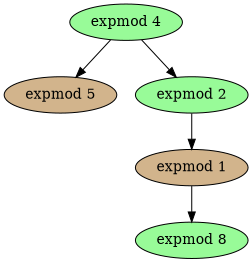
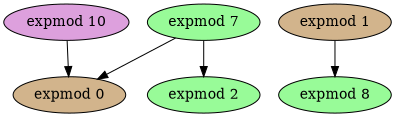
node "expmod 10": added
node "expmod 4": label "expmod 4" -> "expmod 7"
node "expmod 5": label "expmod 5" -> "expmod 0"
edge "expmod 2" -> "expmod 1": removed
